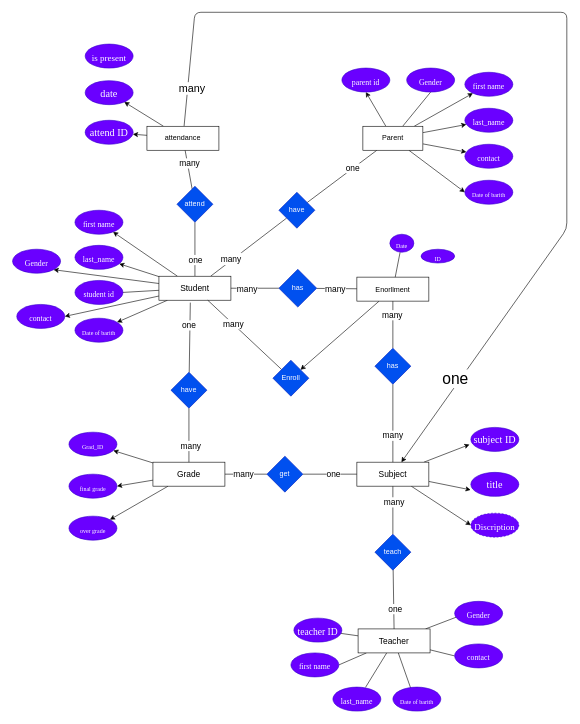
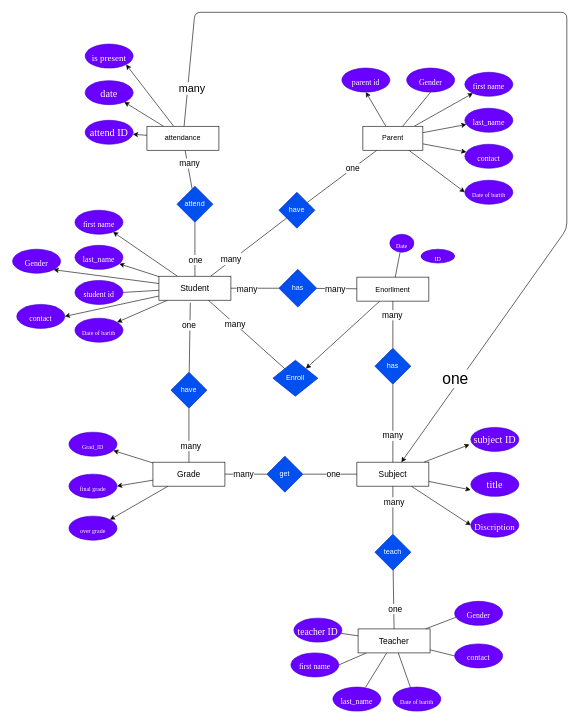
edge "attendance" -> "is present": added
node "Enroll": size 36x36 -> 45x36
node "Discription": style dashed -> solid
